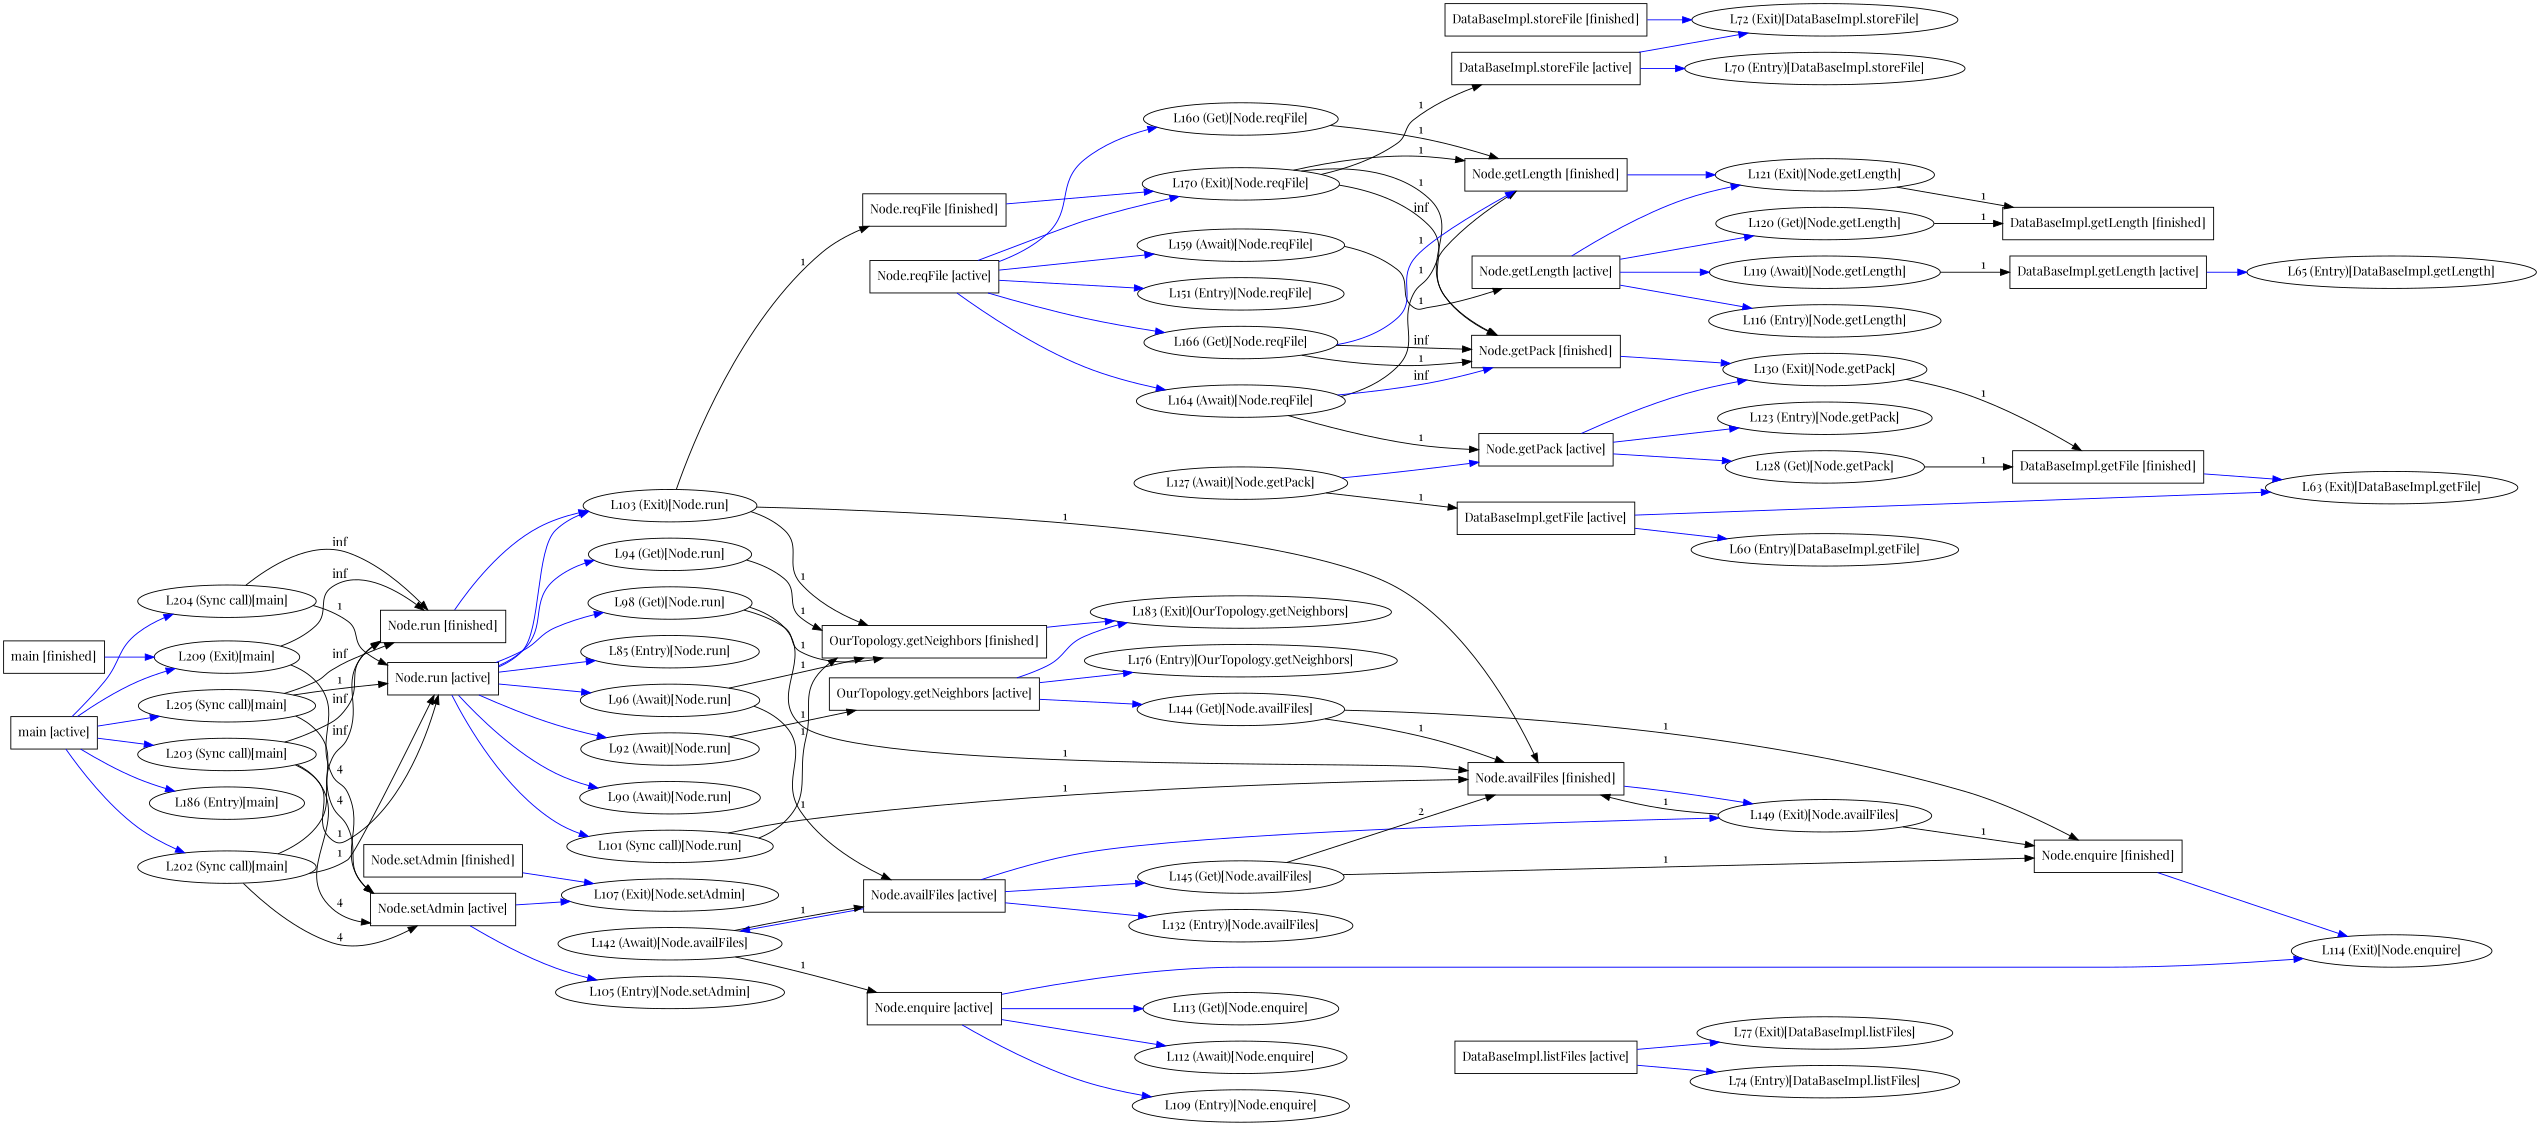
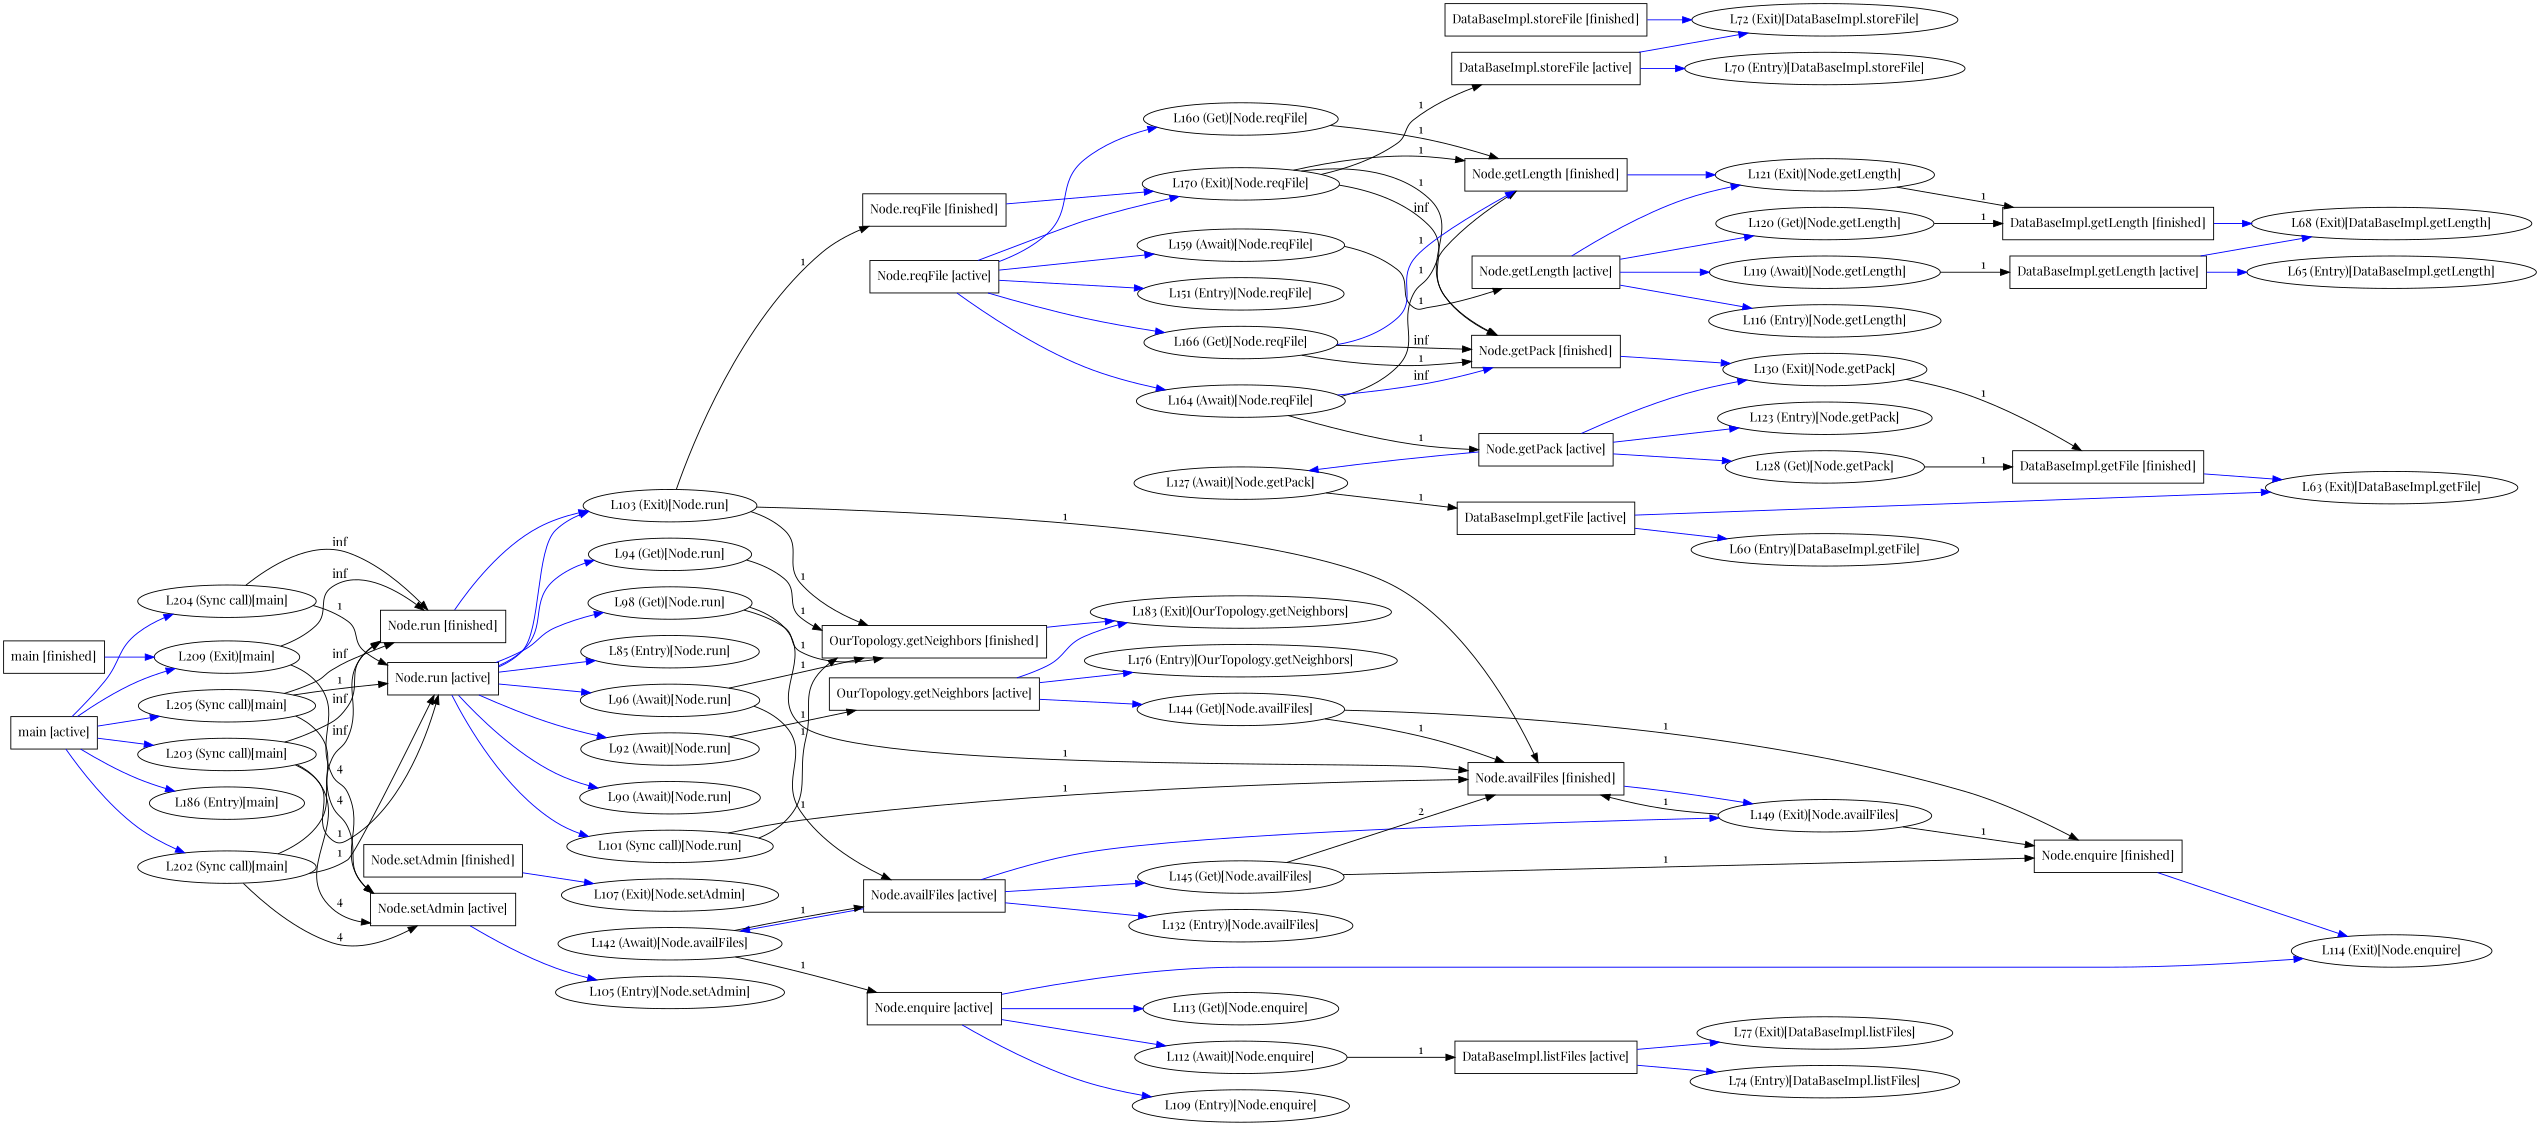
node "L68 (Exit)[DataBaseImpl.getLength]": added
edge "L127 (Await)[Node.getPack]" -> "Node.getPack [active]": reversed
edge "Node.setAdmin [active]" -> "L107 (Exit)[Node.setAdmin]": removed
edge "L112 (Await)[Node.enquire]" -> "DataBaseImpl.listFiles [active]": added, label "1"
